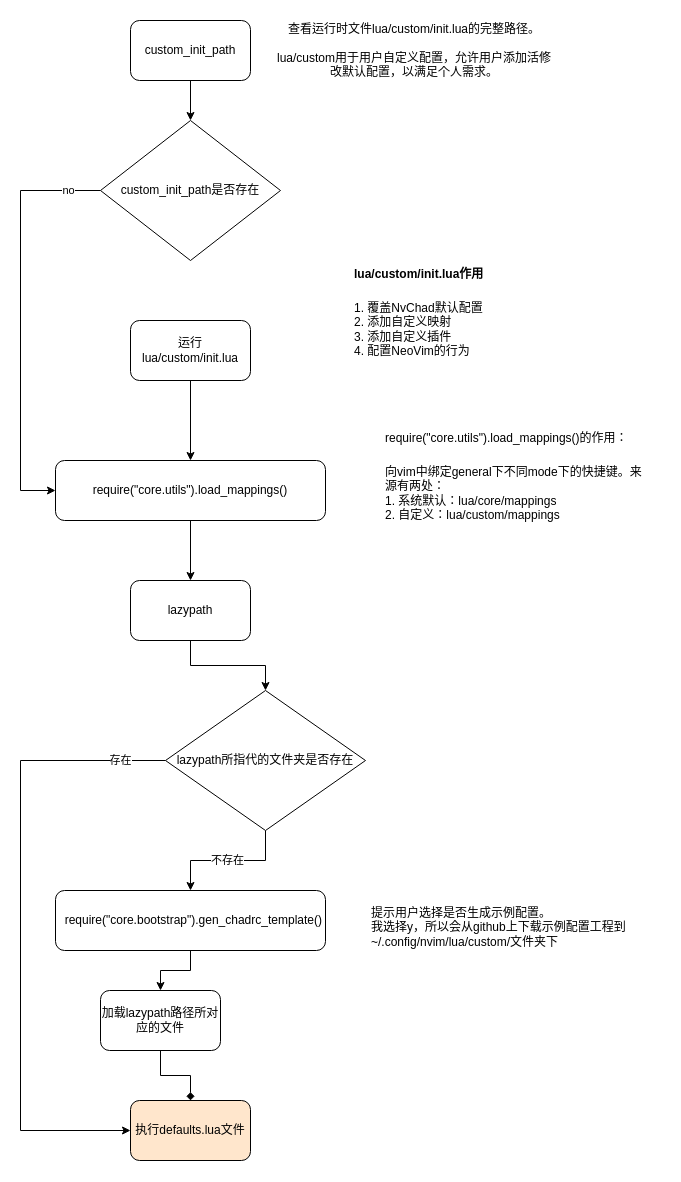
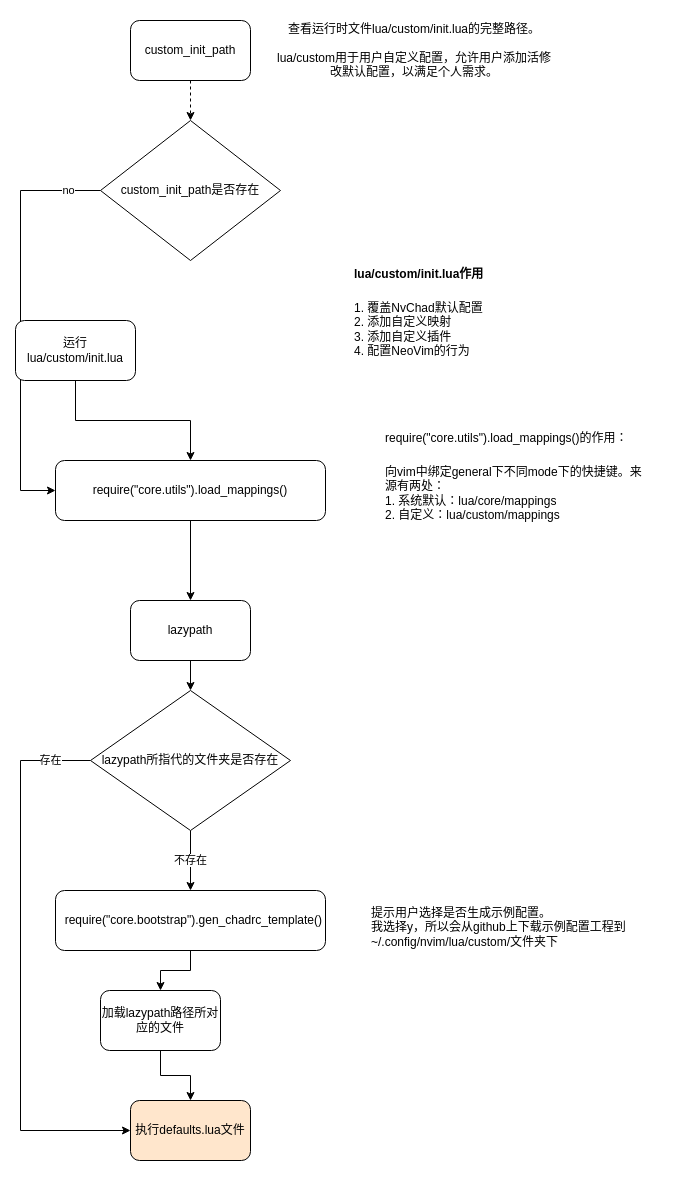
edge "custom_init_path" -> "custom_init_path是否存在": style solid -> dashed
node "运行lua/custom/init.lua": moved (191, 351) -> (76, 351)
node "lazypath": moved (191, 611) -> (191, 631)
node "lazypath所指代的文件夹是否存在": moved (266, 761) -> (191, 761)
edge "加载lazypath路径所对应的文件" -> "执行defaults.lua文件": arrowhead diamond -> classic
